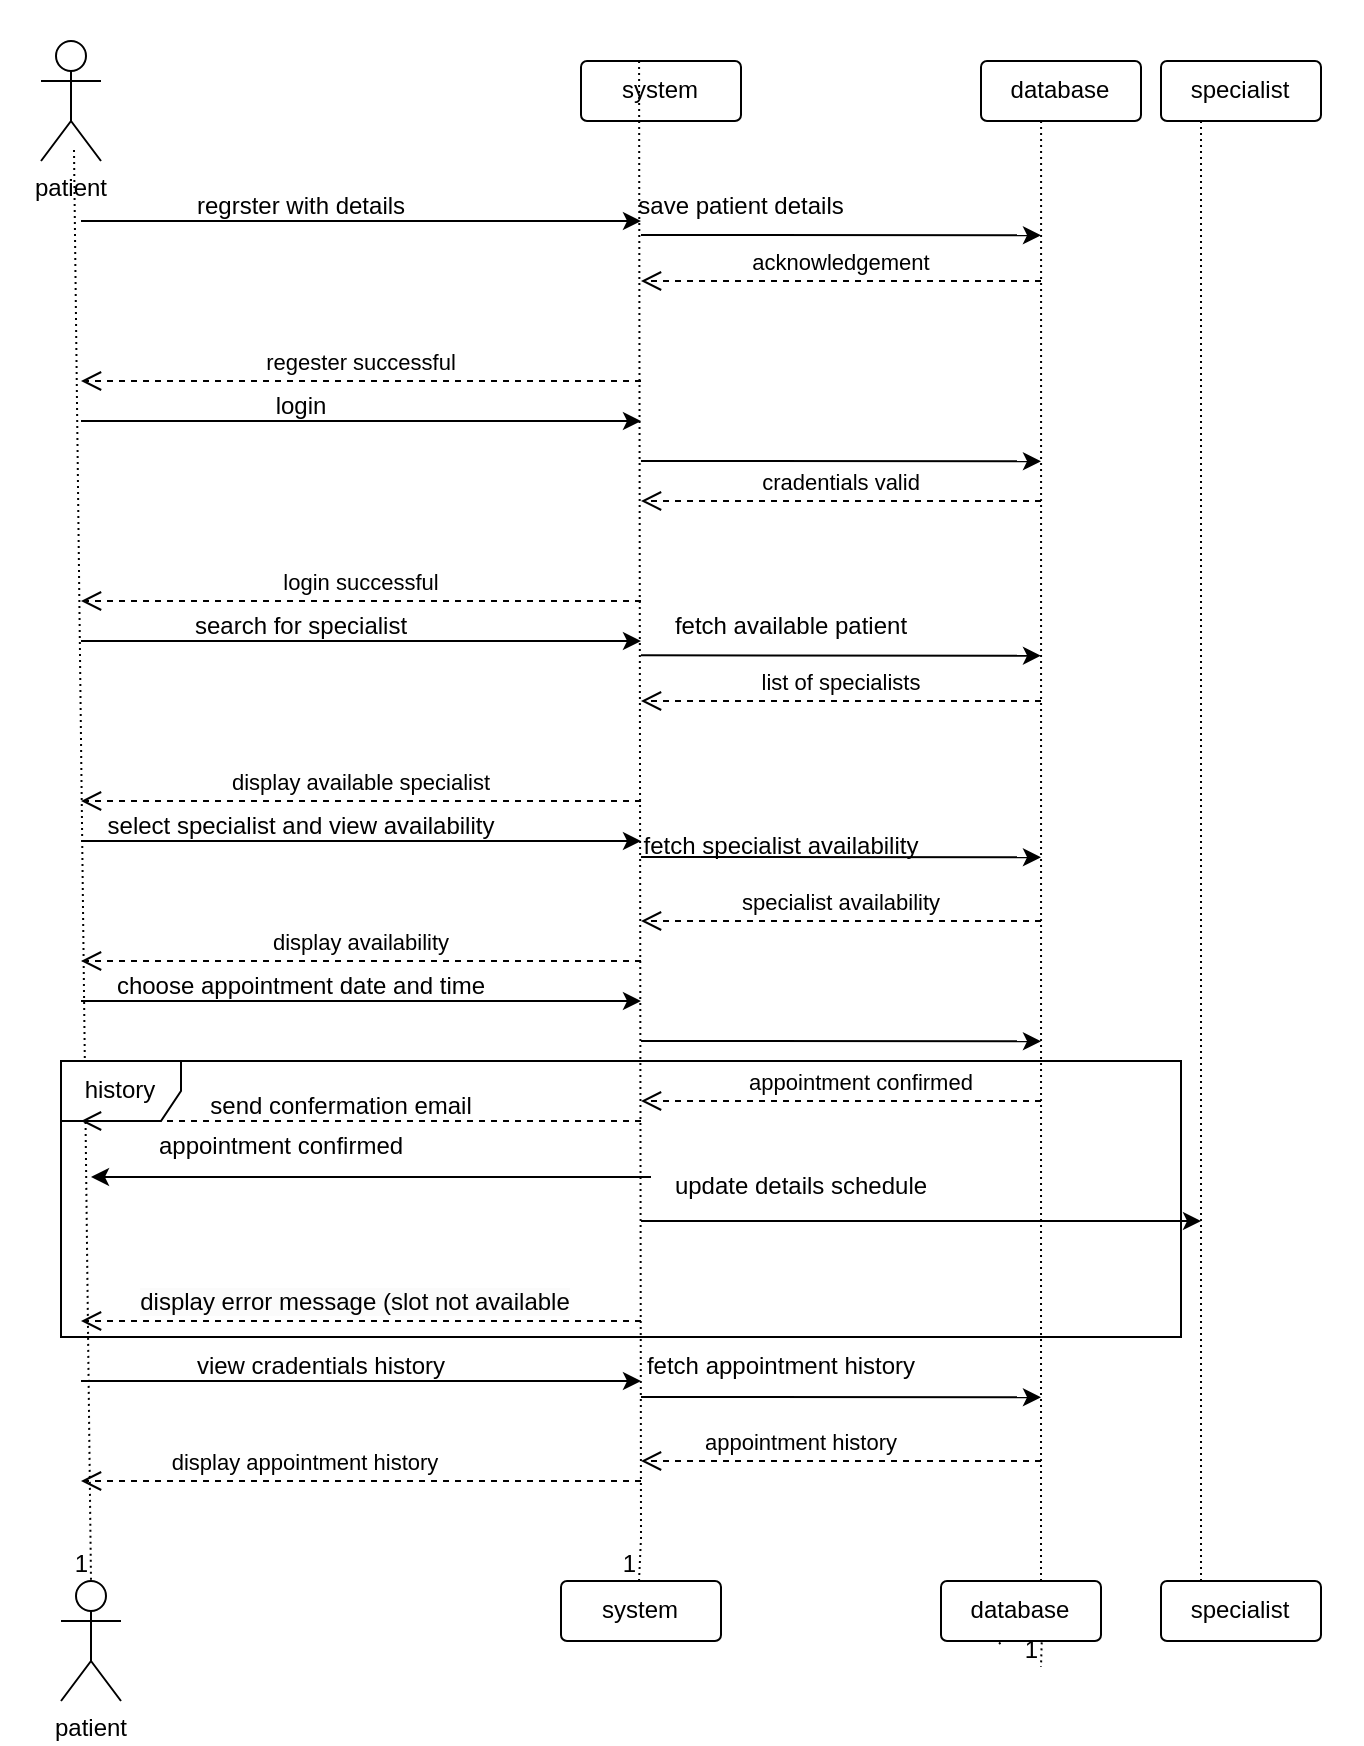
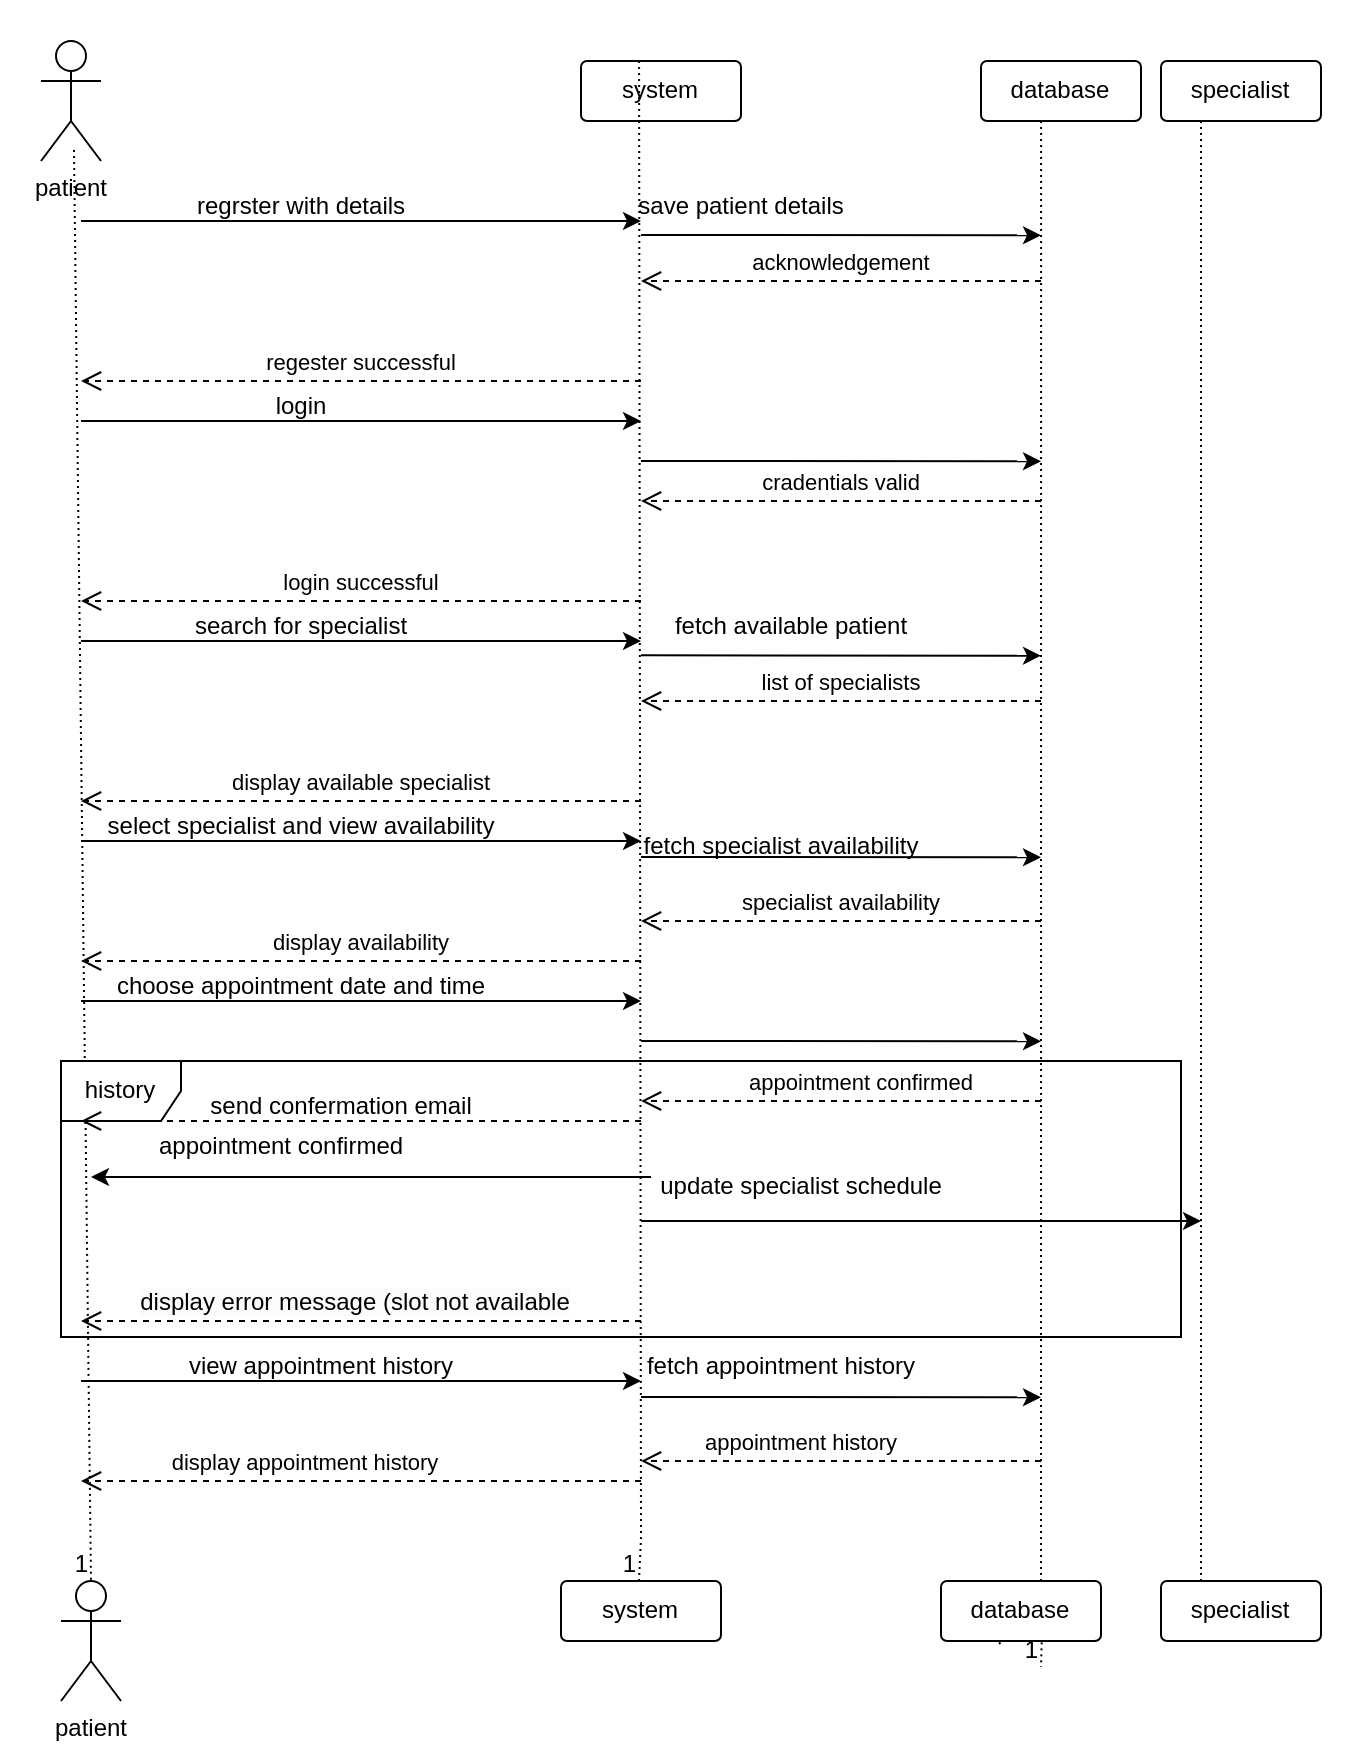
node "update details schedule": label "update details schedule" -> "update specialist schedule"
node "view cradentials history": label "view cradentials history" -> "view appointment history"
